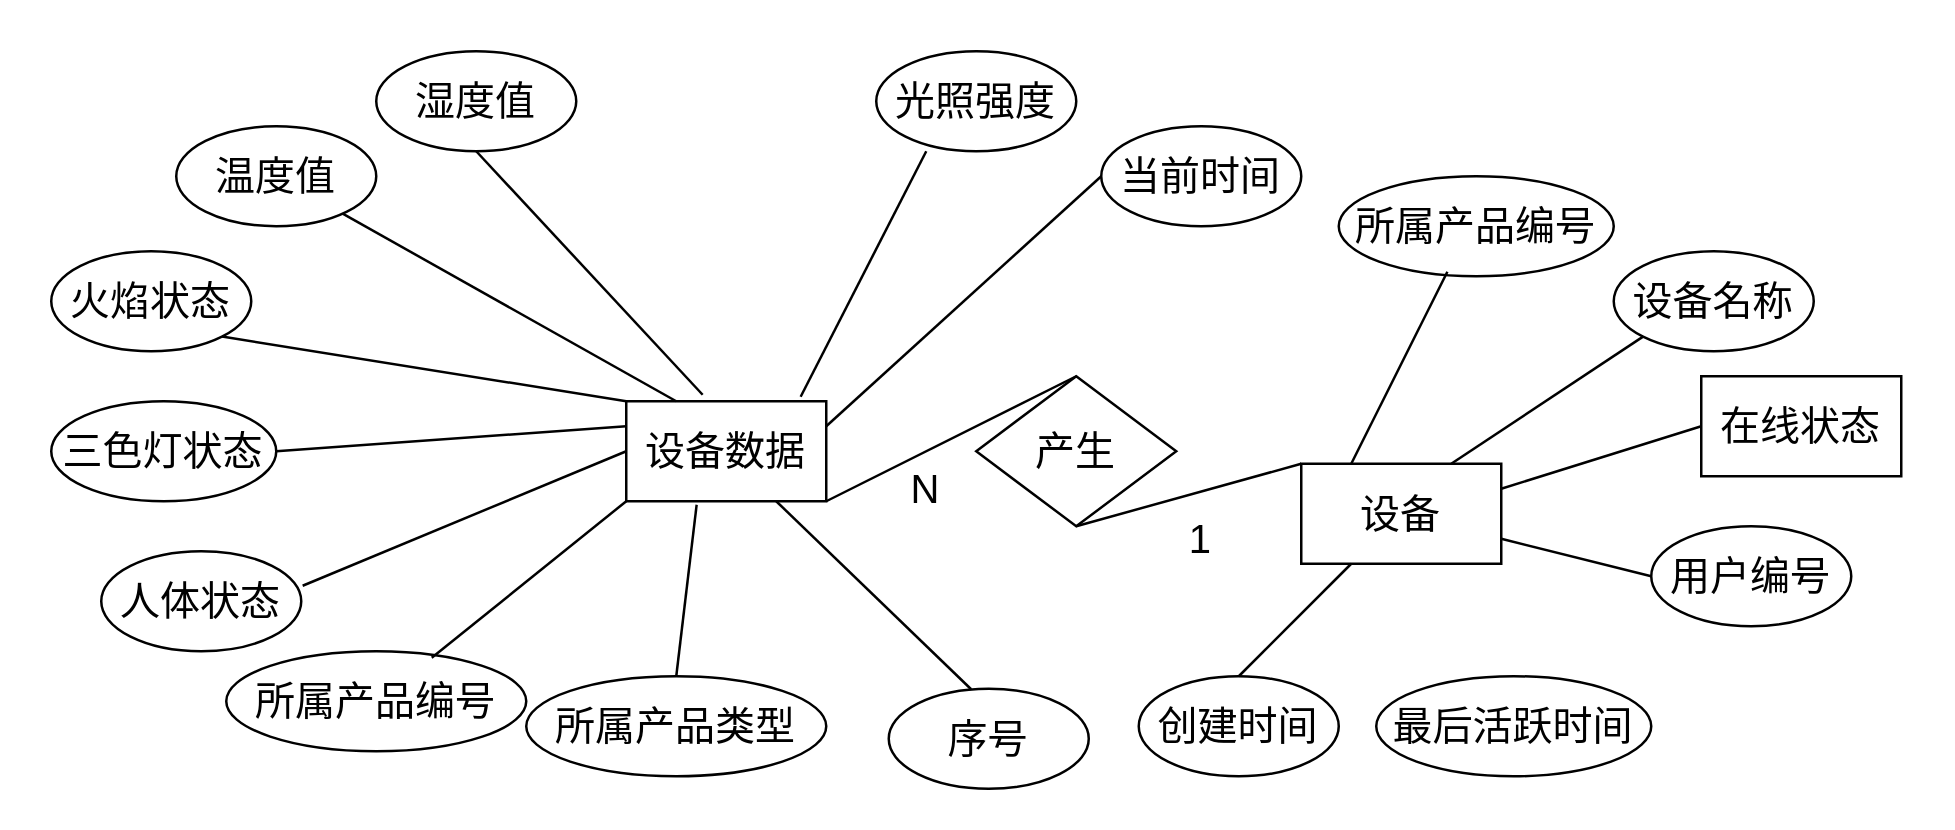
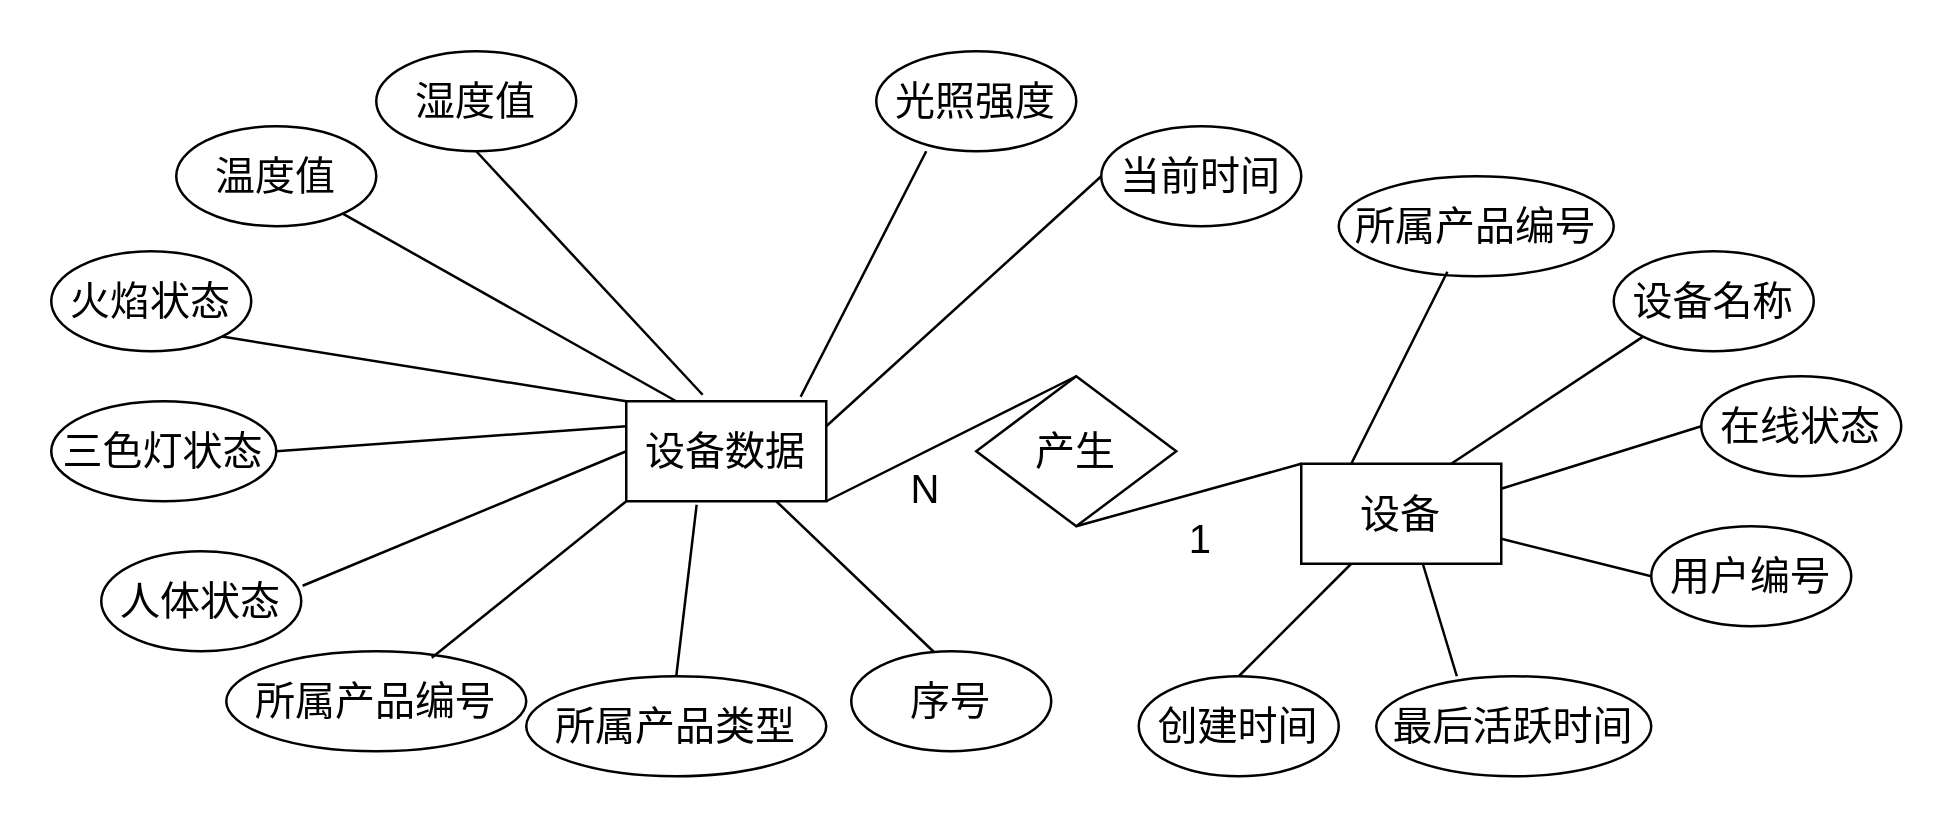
node "在线状态": shape rectangle -> ellipse
edge "设备" -- "最后活跃时间": added
node "序号": moved (989, 739) -> (951, 701)
